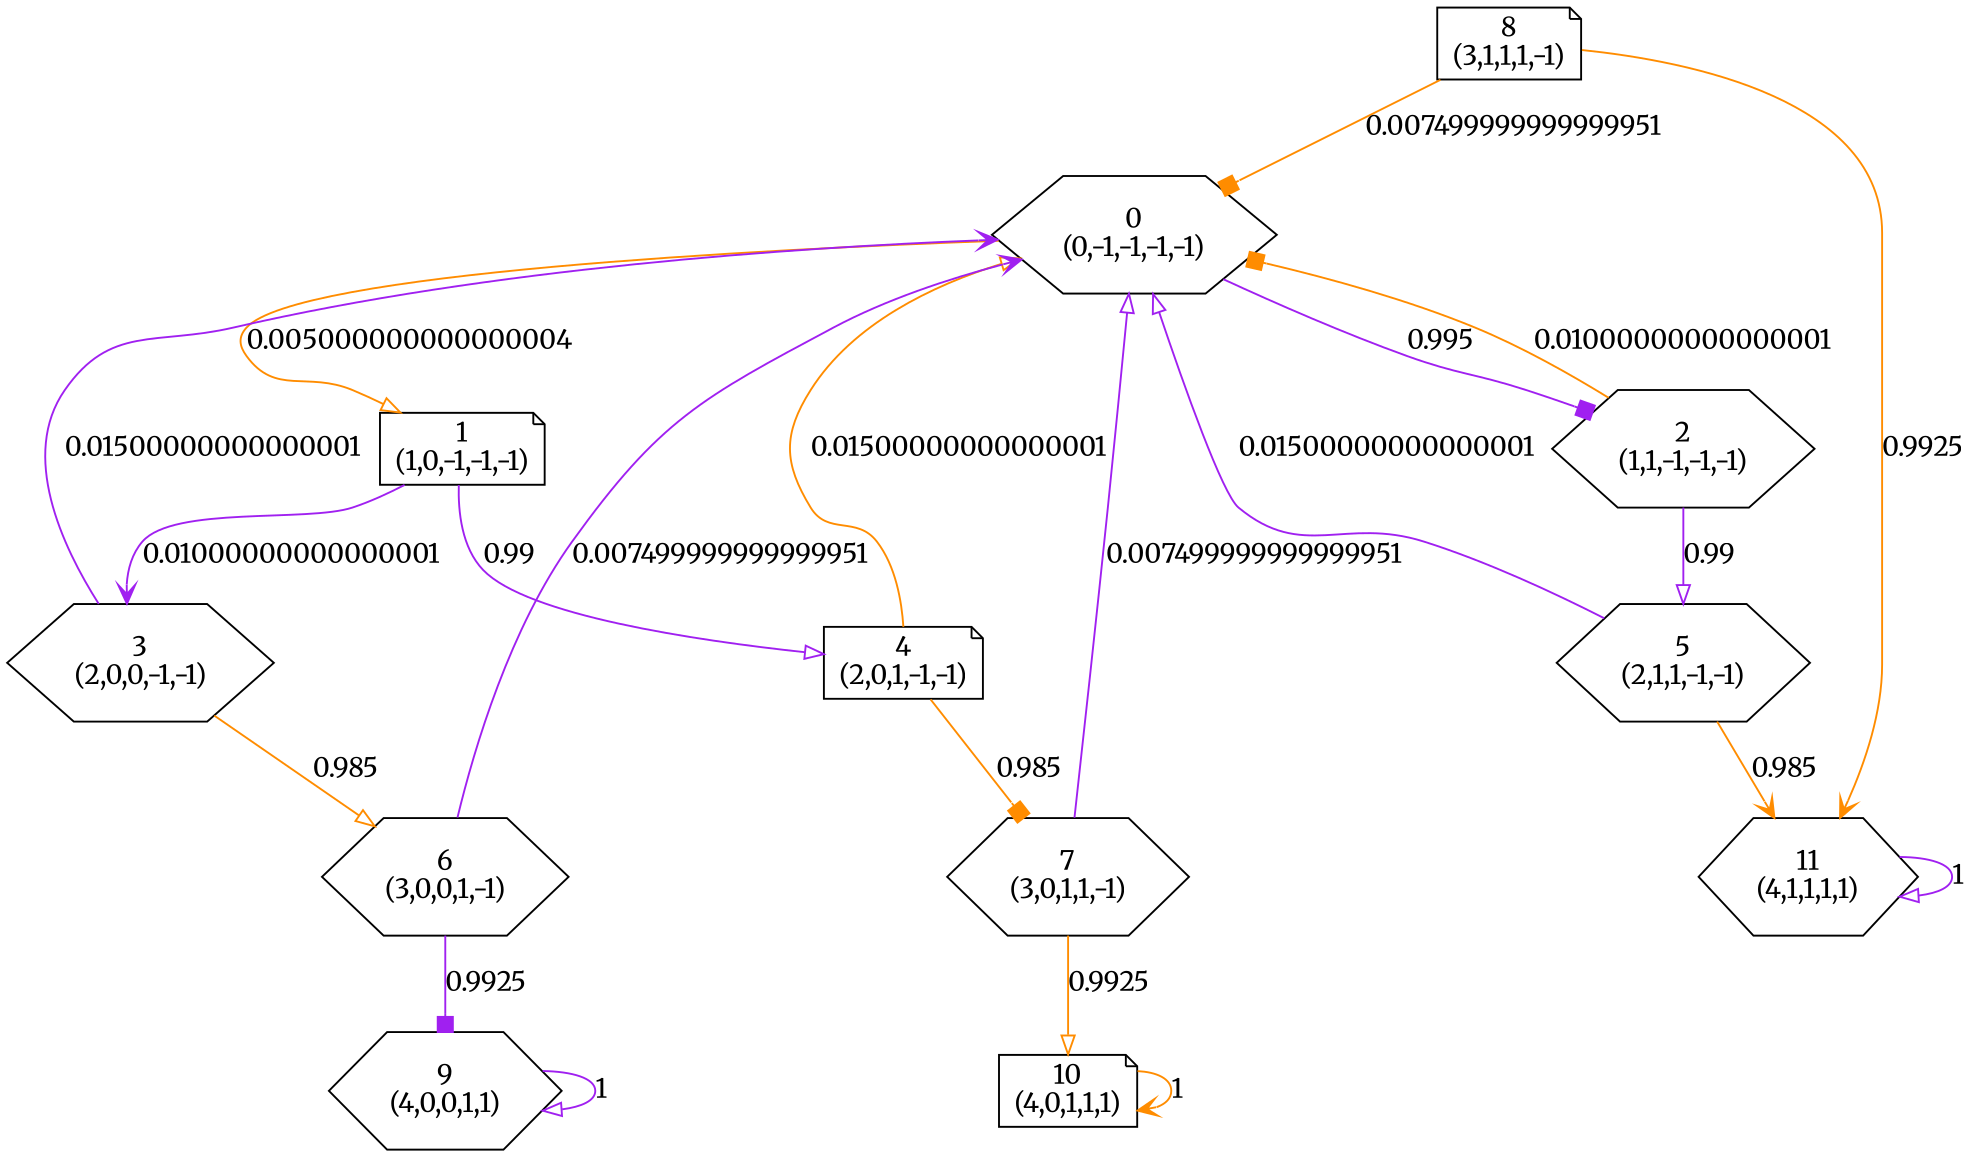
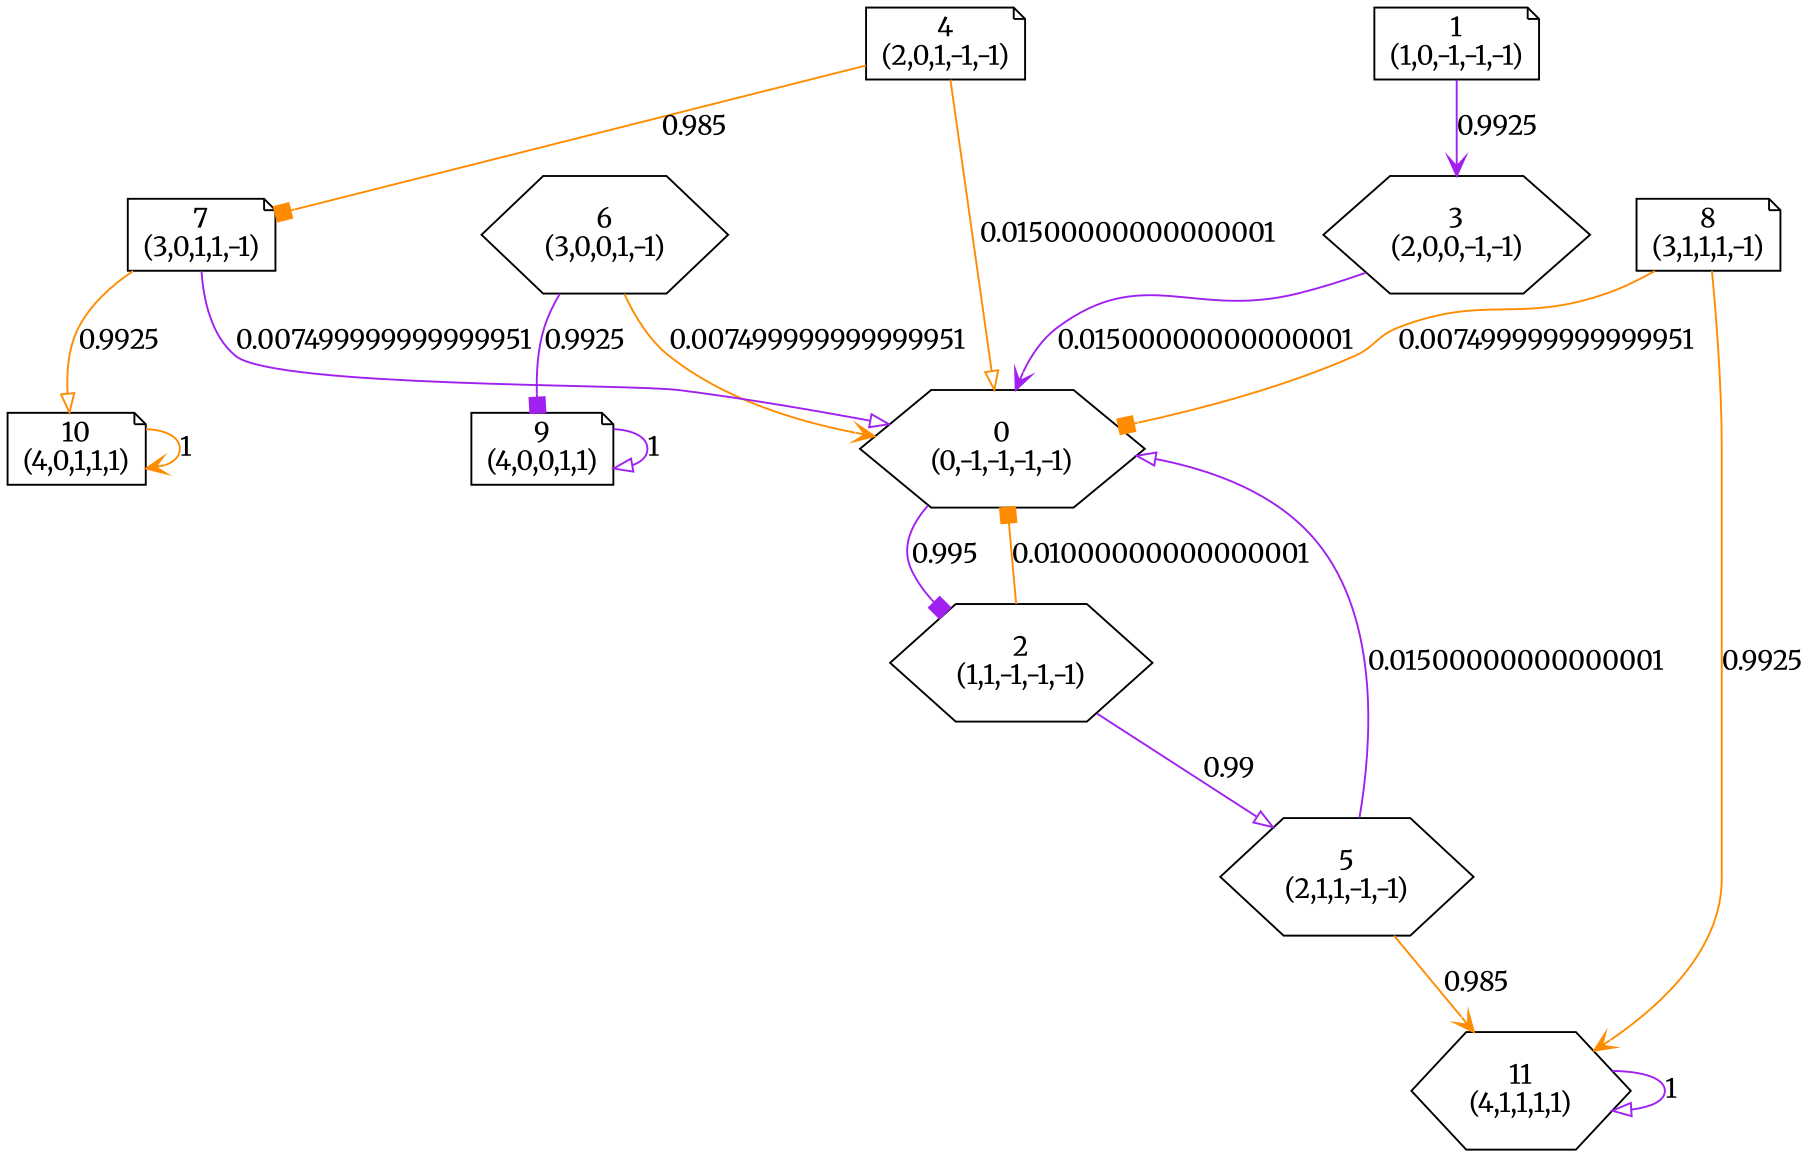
edge "0 (0,-1,-1,-1,-1)" -> "1 (1,0,-1,-1,-1)": removed, label "0.005000000000000004"
edge "6 (3,0,0,1,-1)" -> "0 (0,-1,-1,-1,-1)": color purple -> darkorange
edge "1 (1,0,-1,-1,-1)" -> "3 (2,0,0,-1,-1)": label "0.01000000000000001" -> "0.9925"
edge "1 (1,0,-1,-1,-1)" -> "4 (2,0,1,-1,-1)": removed, label "0.99"
edge "3 (2,0,0,-1,-1)" -> "6 (3,0,0,1,-1)": removed, label "0.985"
node "7 (3,0,1,1,-1)": shape hexagon -> note
node "9 (4,0,0,1,1)": shape hexagon -> note
